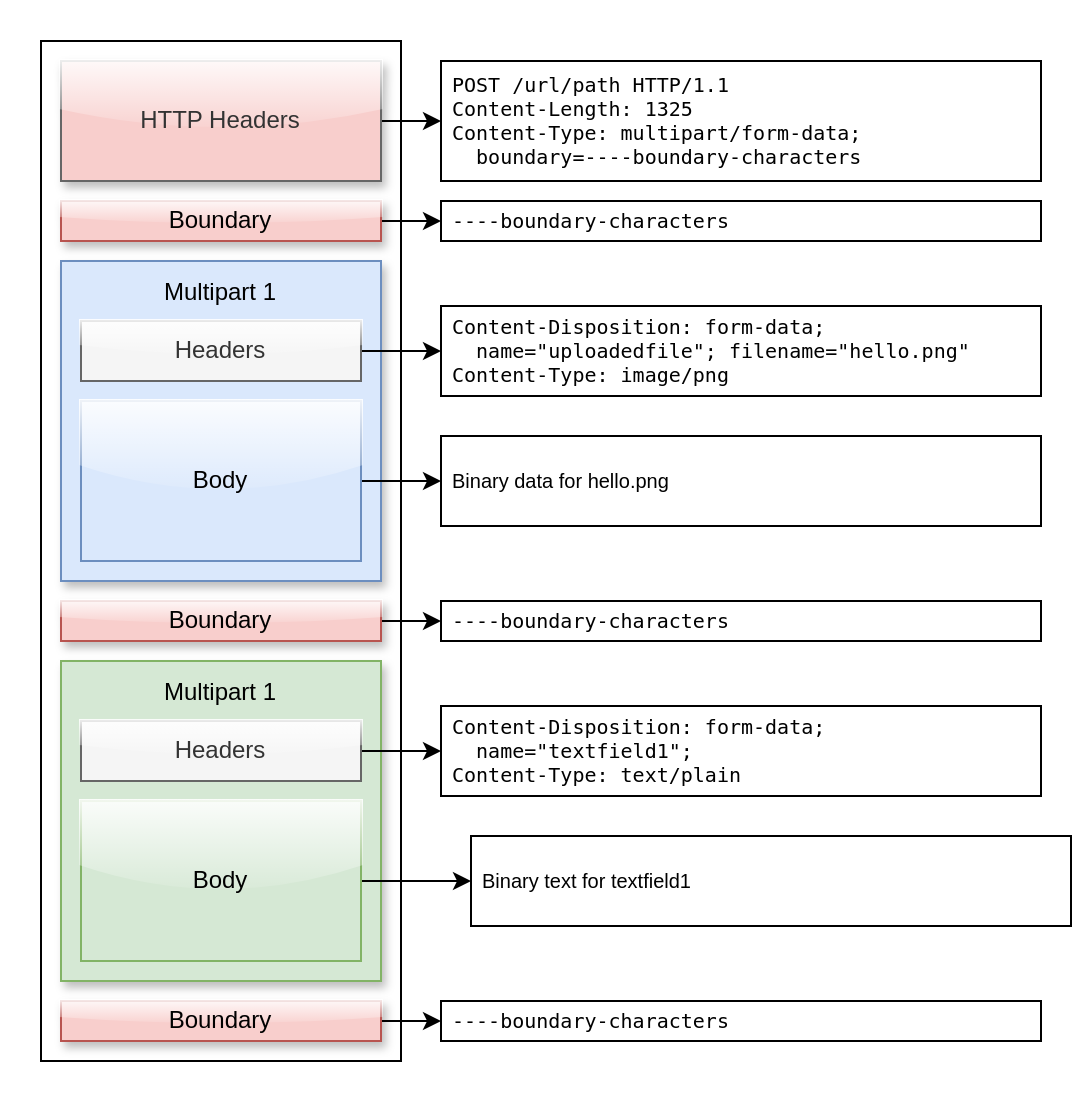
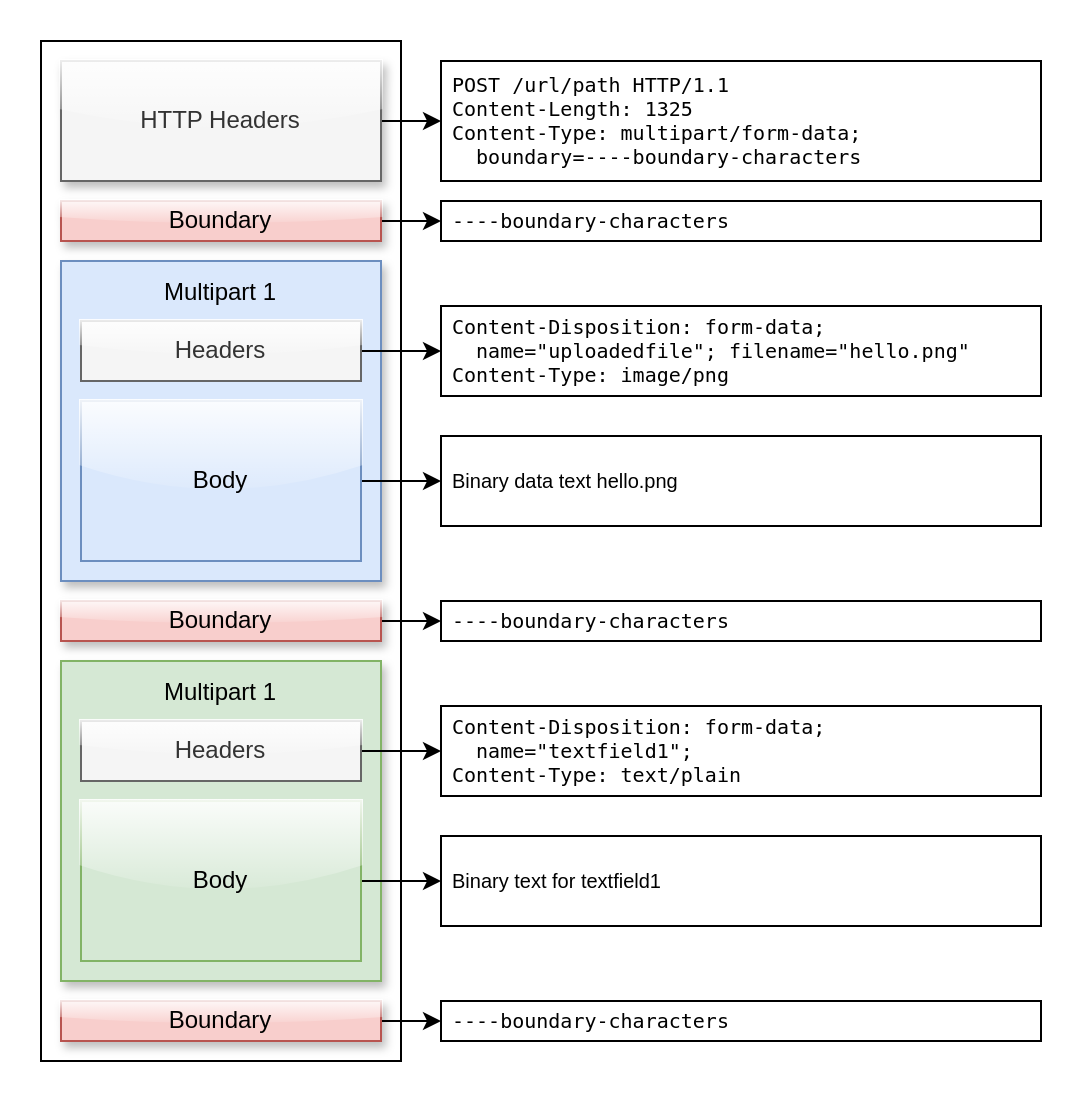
node "HTTP Headers": fillcolor #f8cecc -> #f5f5f5
node "Binary data for hello.png": label "Binary data for hello.png" -> "Binary data text hello.png"
node "Binary text for textfield1": moved (771, 881) -> (741, 881)
